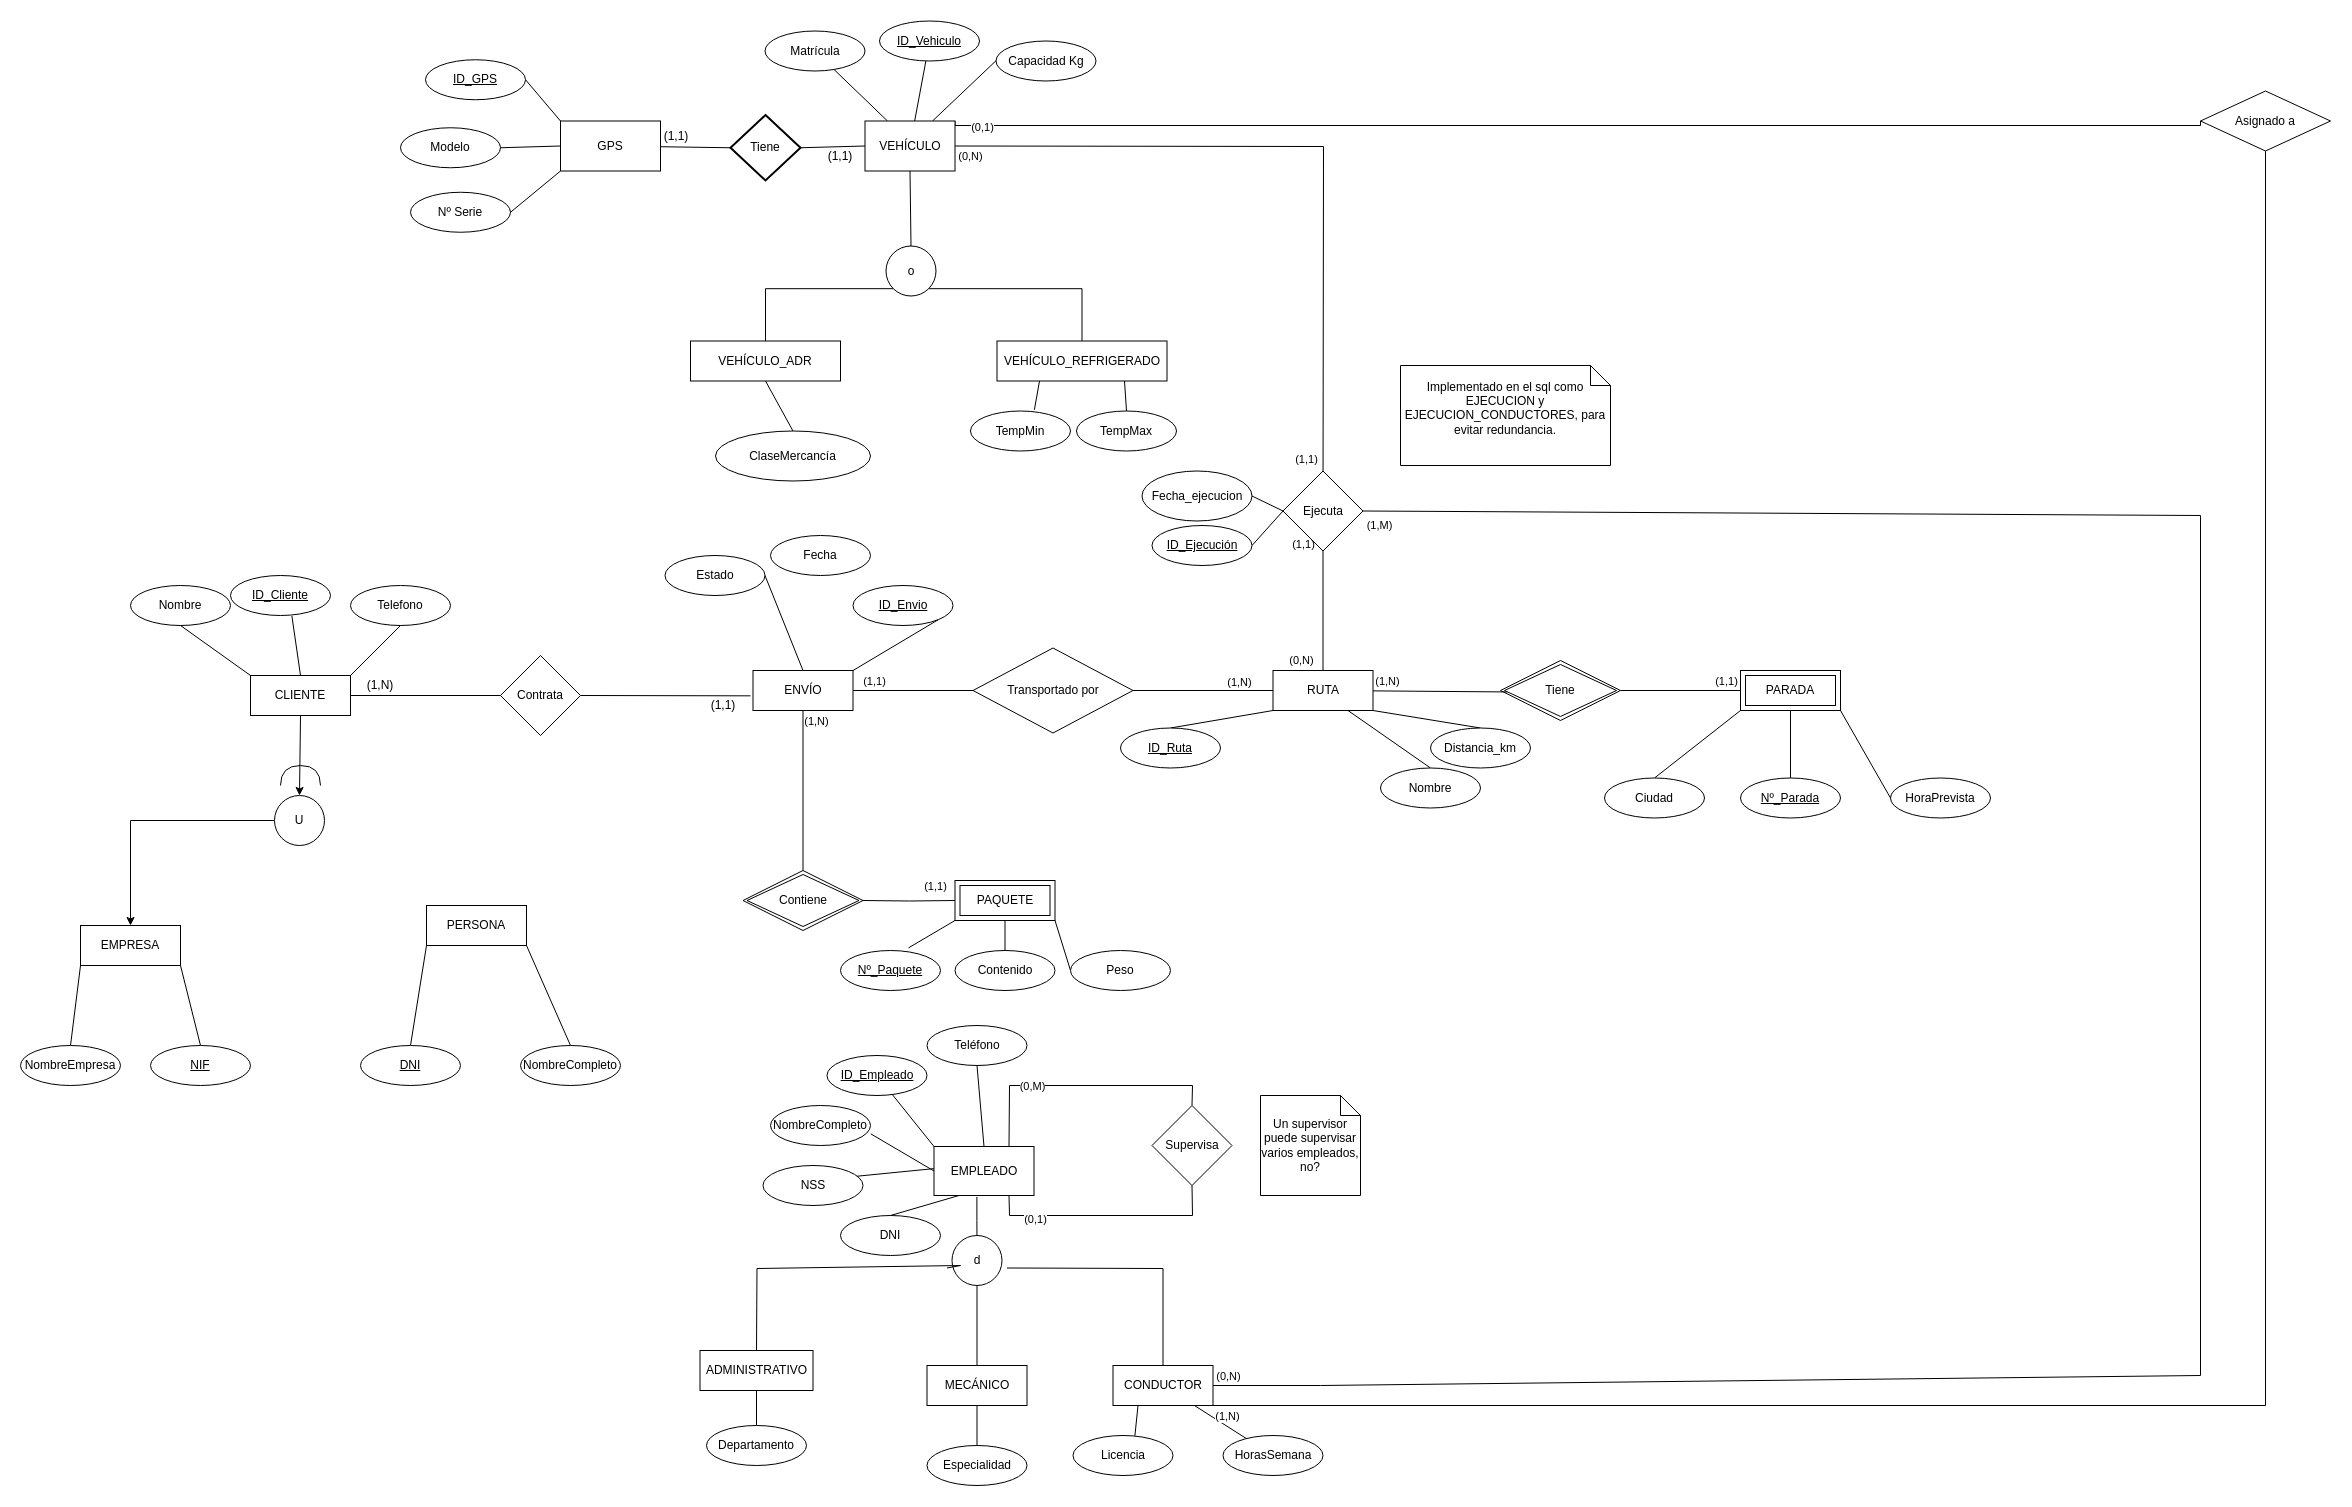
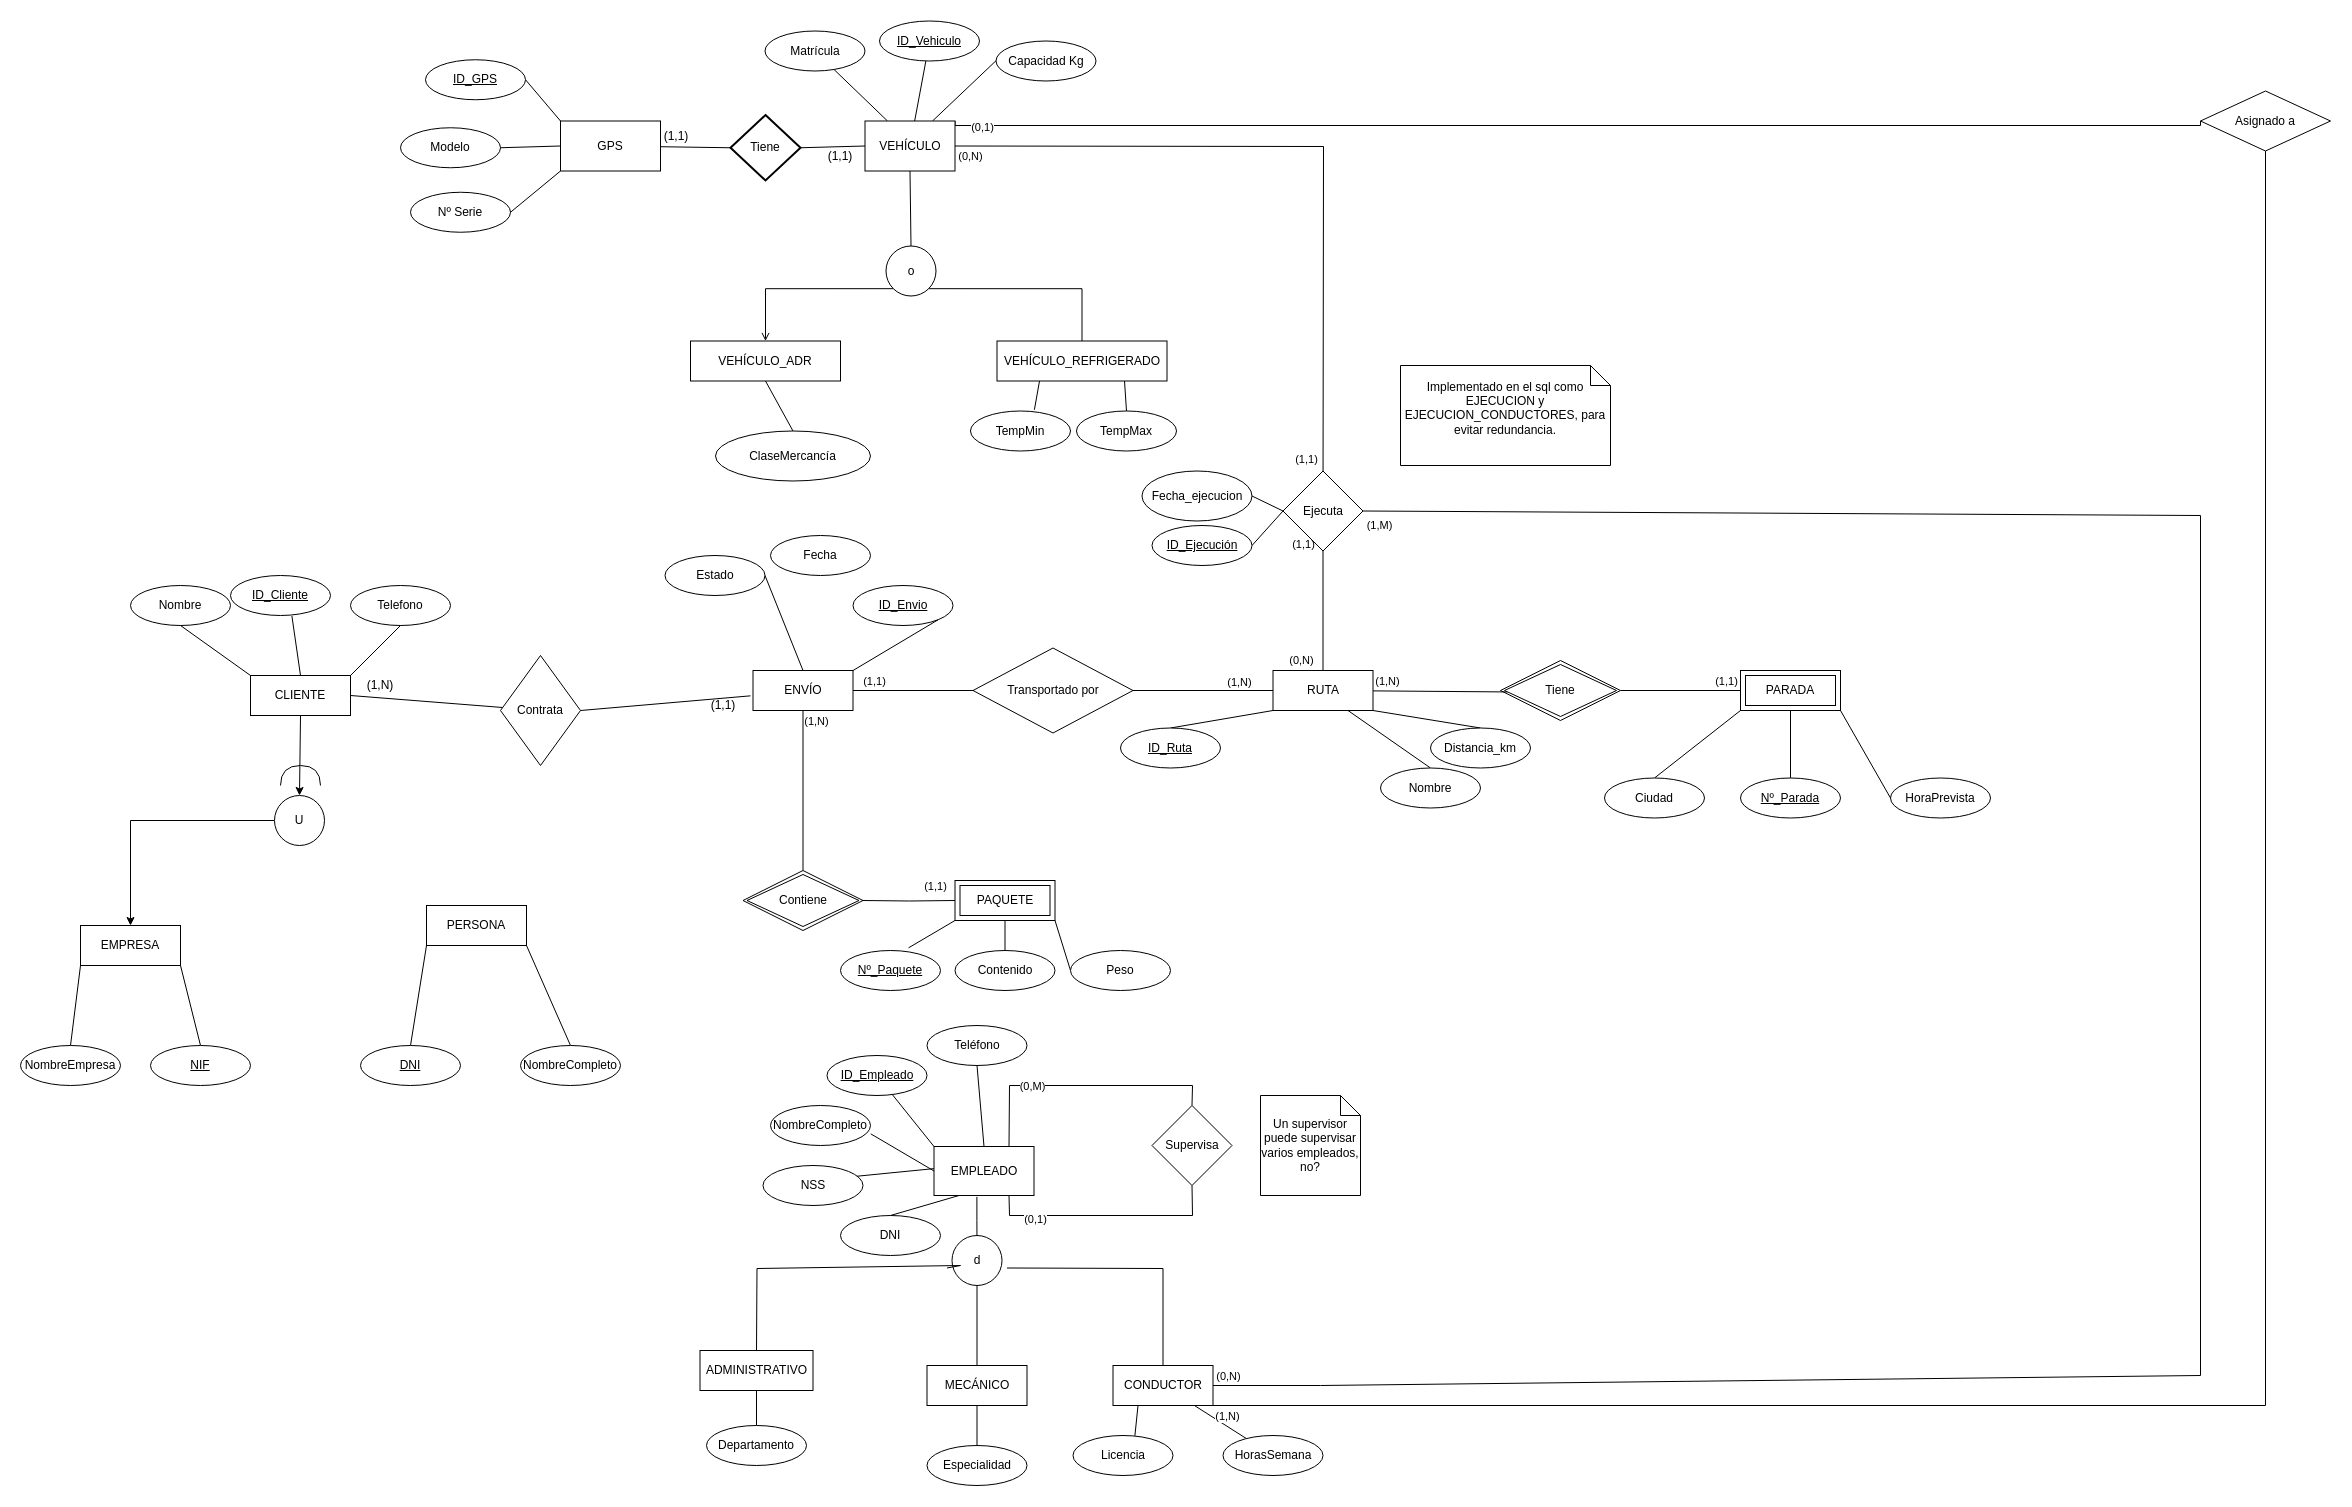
edge "o" -- "VEHÍCULO_ADR": arrowhead none -> open
node "Contrata": size 80x80 -> 80x110
